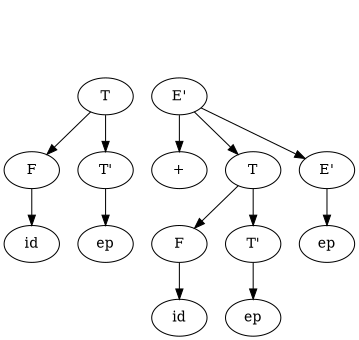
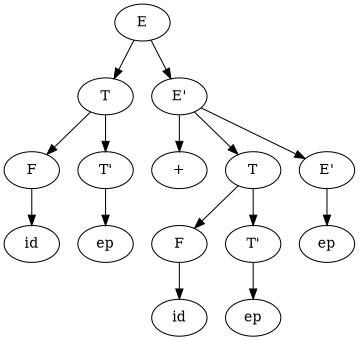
node "E": added
